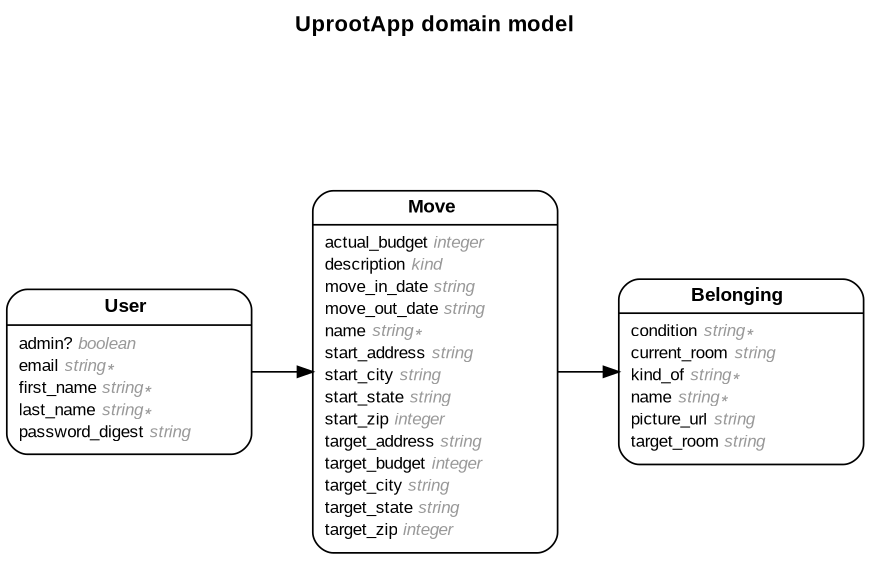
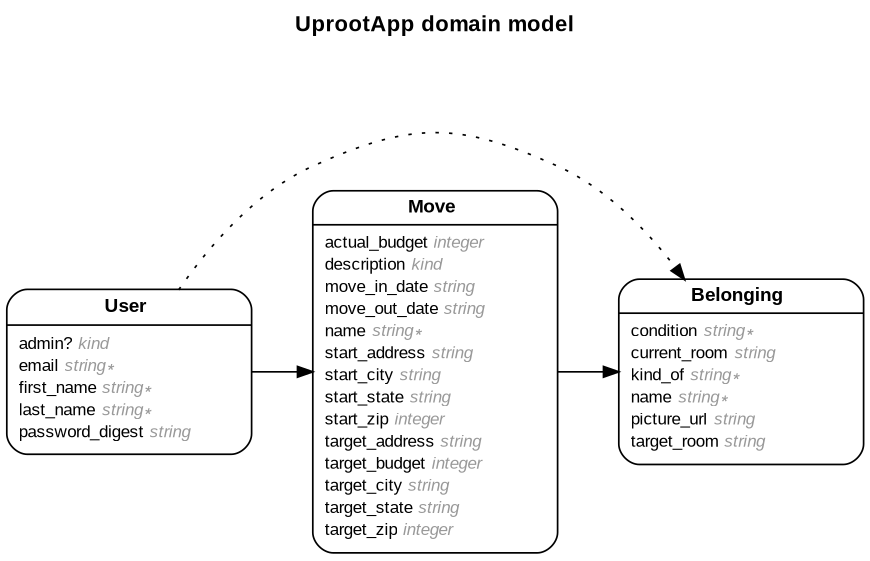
edge "User" -- "Belonging": added
node "User": text "boolean" -> "kind"
